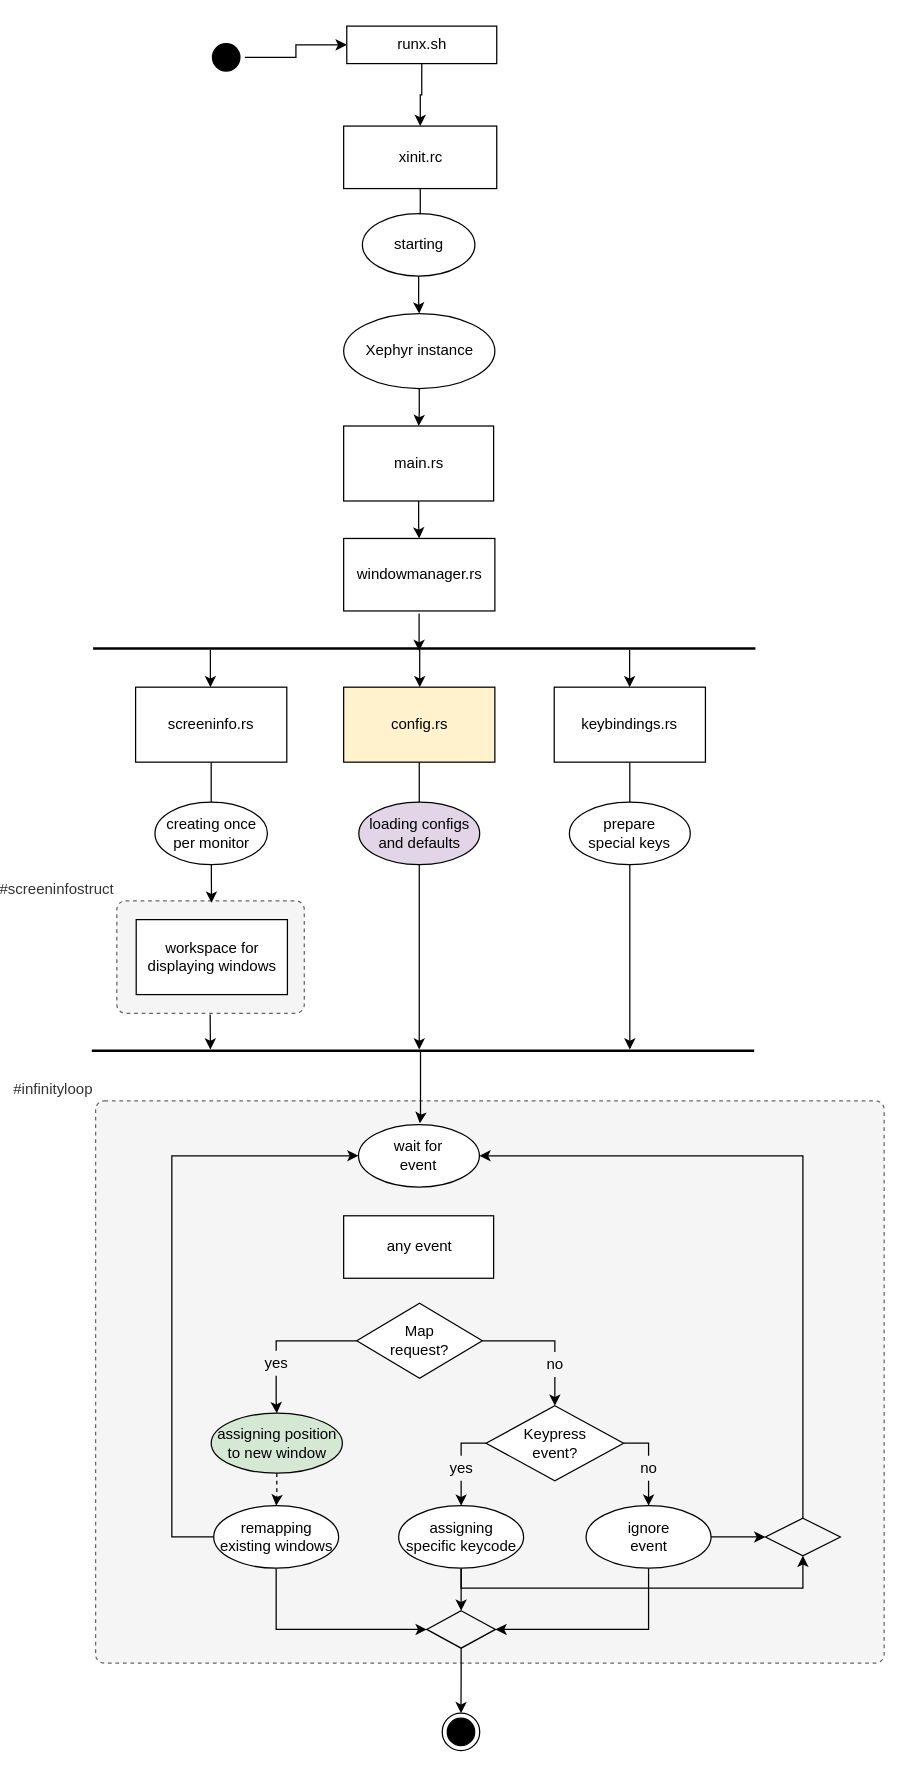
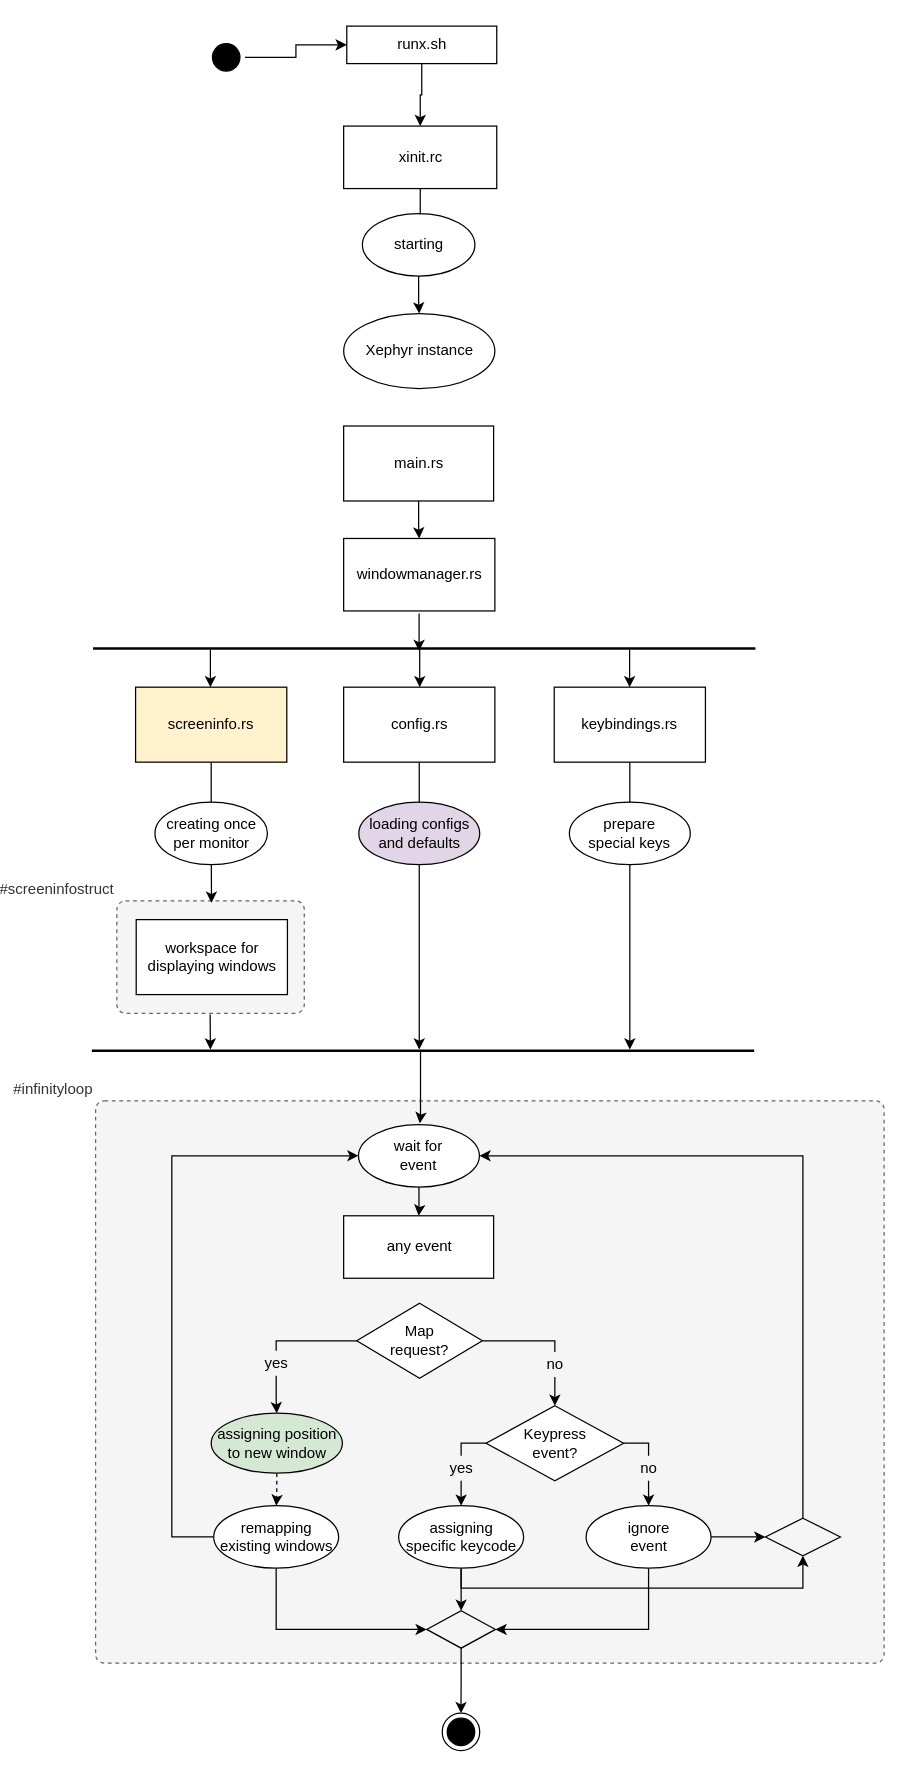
edge "Xephyr instance" -> "main.rs": removed
node "screeninfo.rs": fillcolor #ffffff -> #fff2cc
node "config.rs": fillcolor #fff2cc -> #ffffff
edge "wait for event" -> "any event": added
